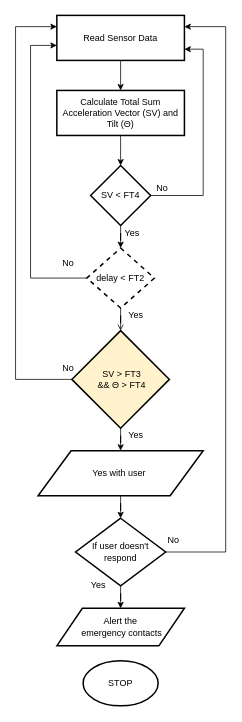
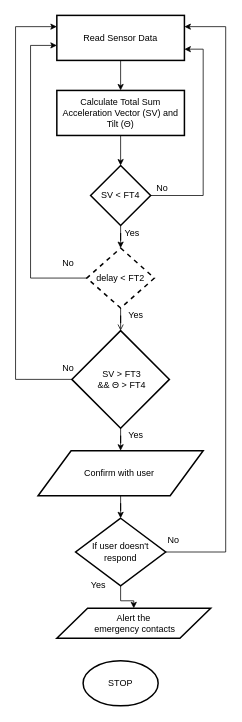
node "SV > FT3 && Θ > FT4": fillcolor #fff2cc -> #ffffff
node "Yes with user": label "Yes with user" -> "Confirm with user"
node "Alert the emergency contacts": size 128x38 -> 154x30
